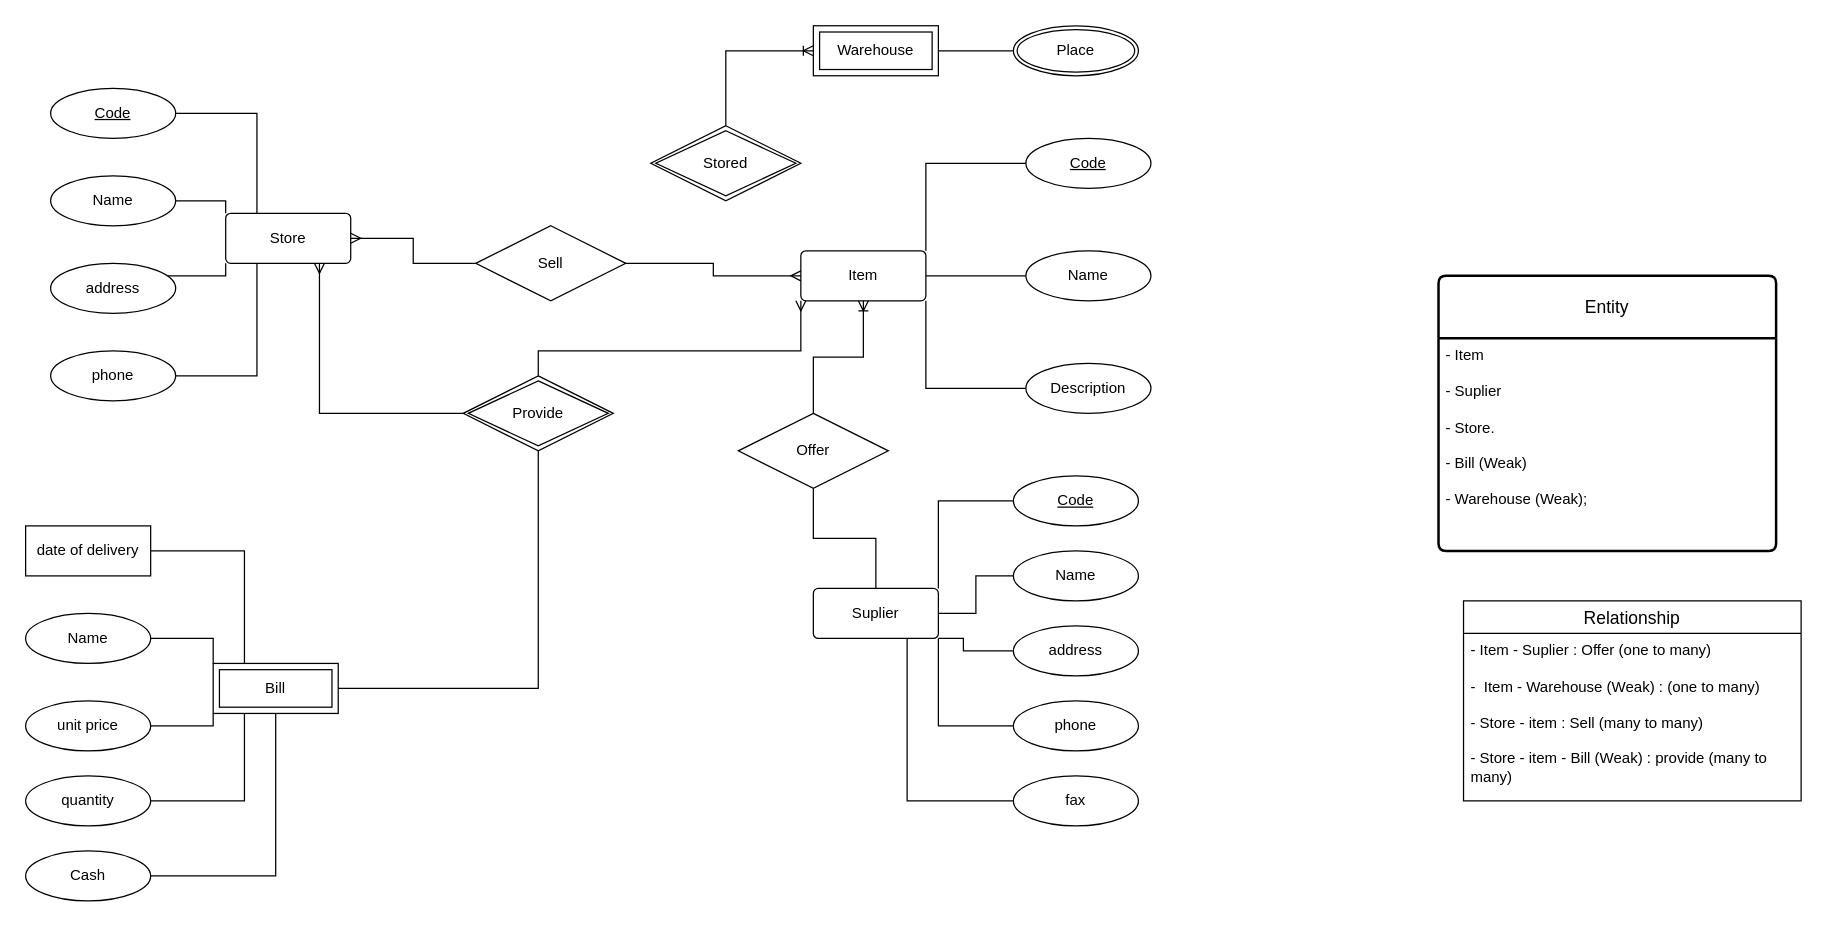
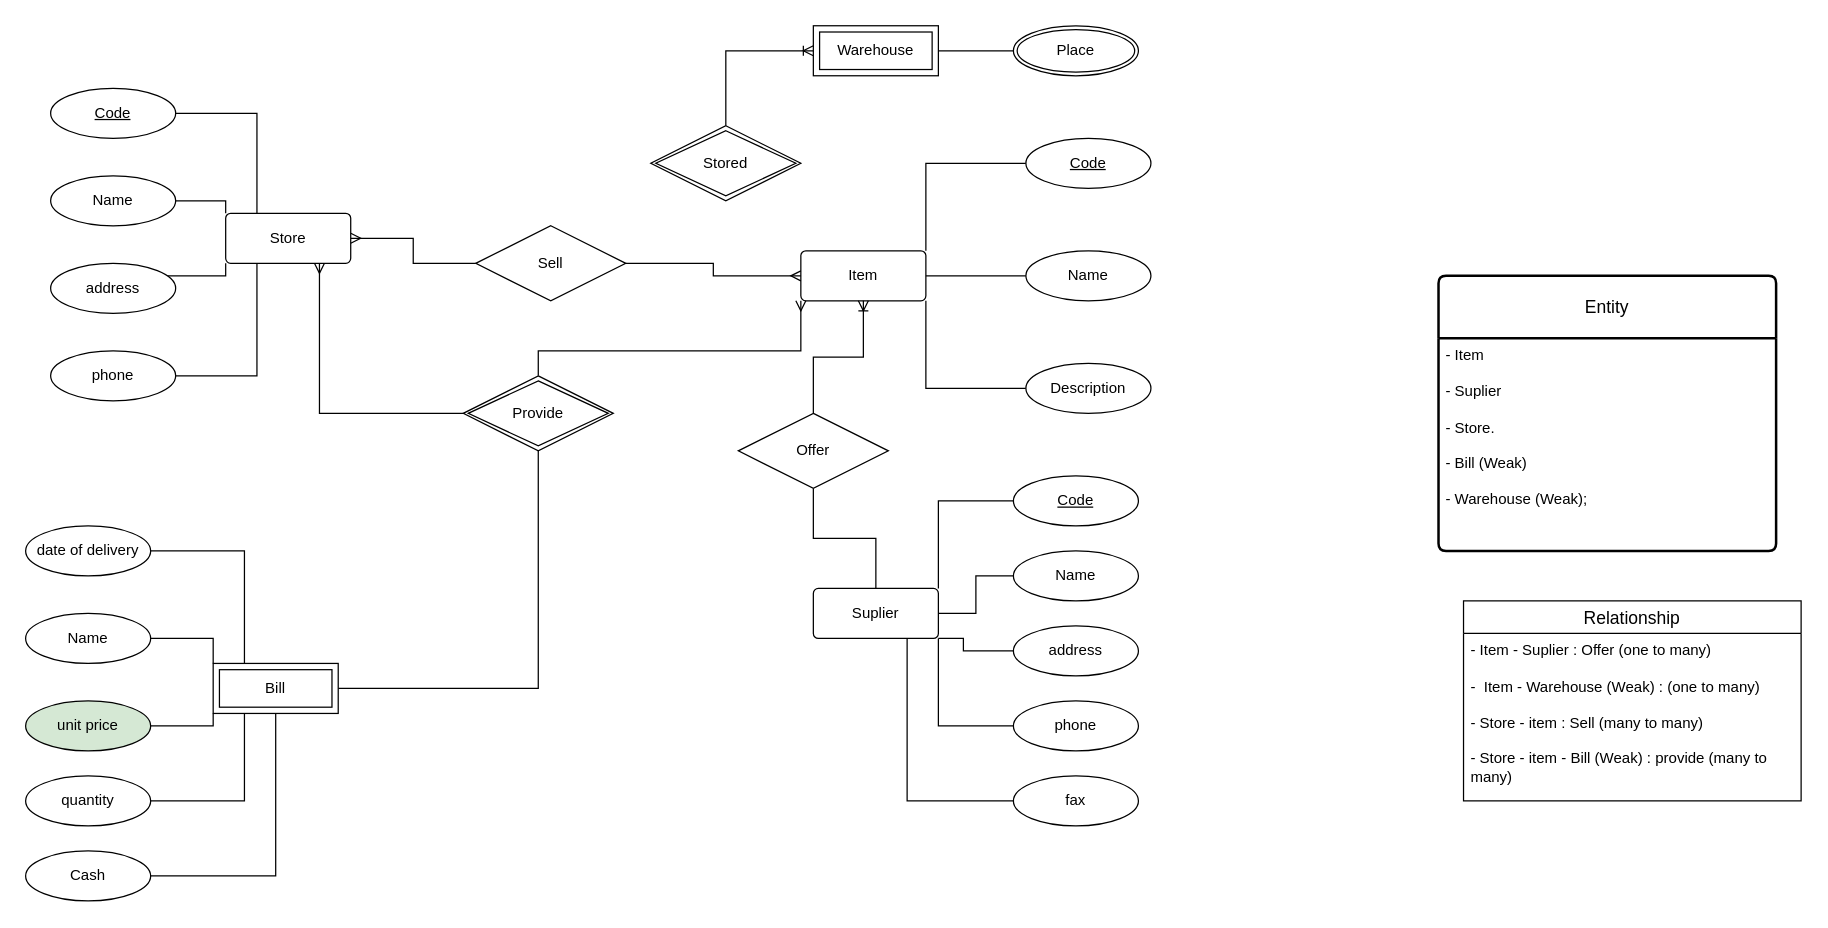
node "date of delivery": shape rectangle -> ellipse
node "unit price": fillcolor #ffffff -> #d5e8d4
